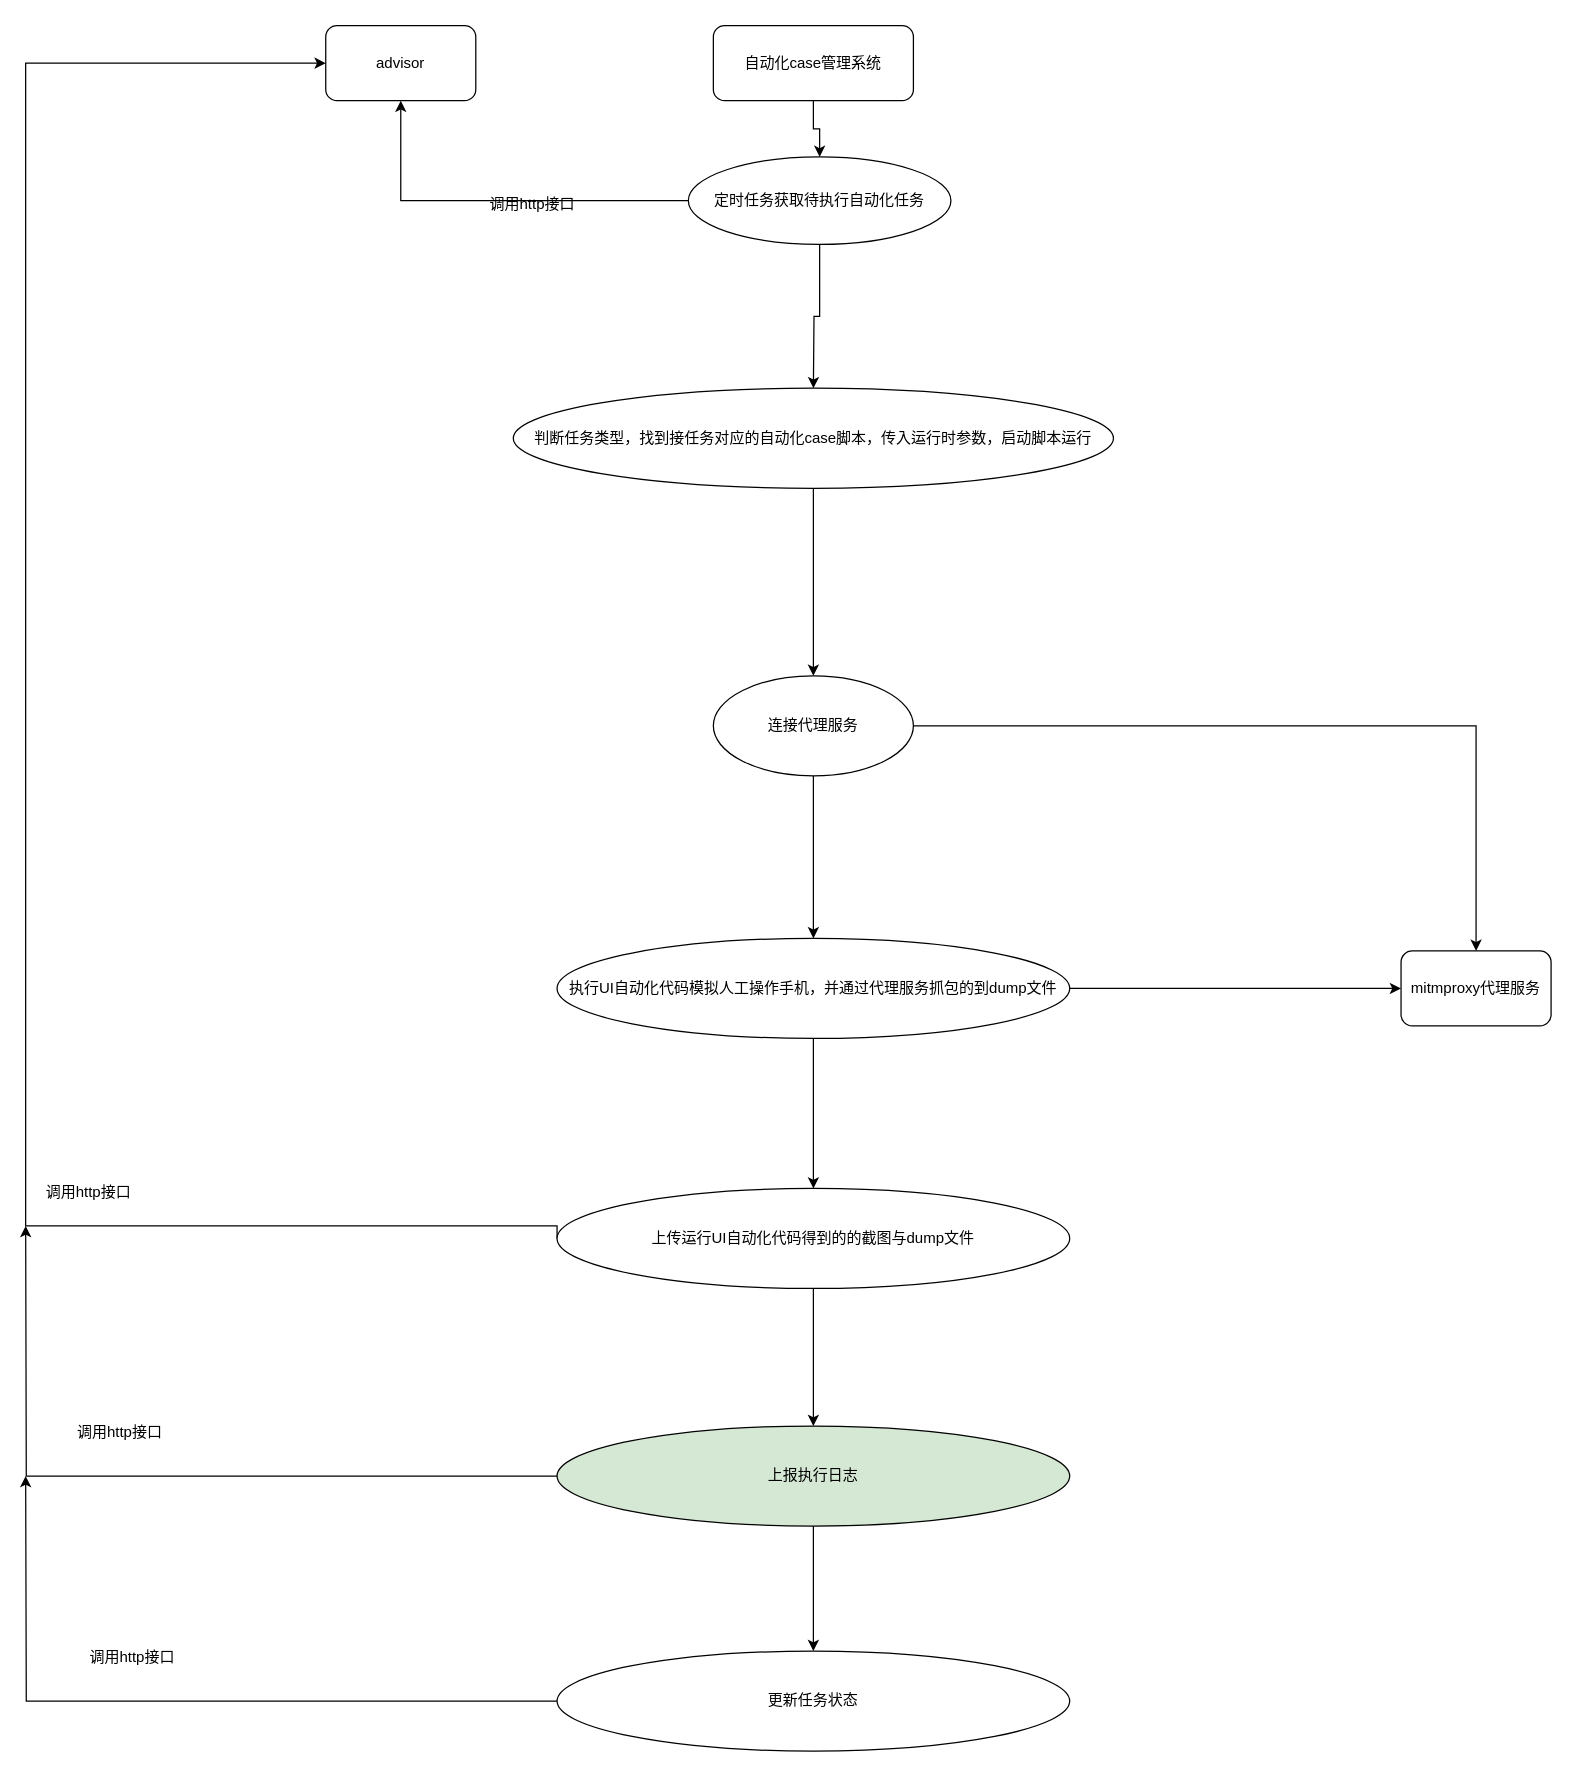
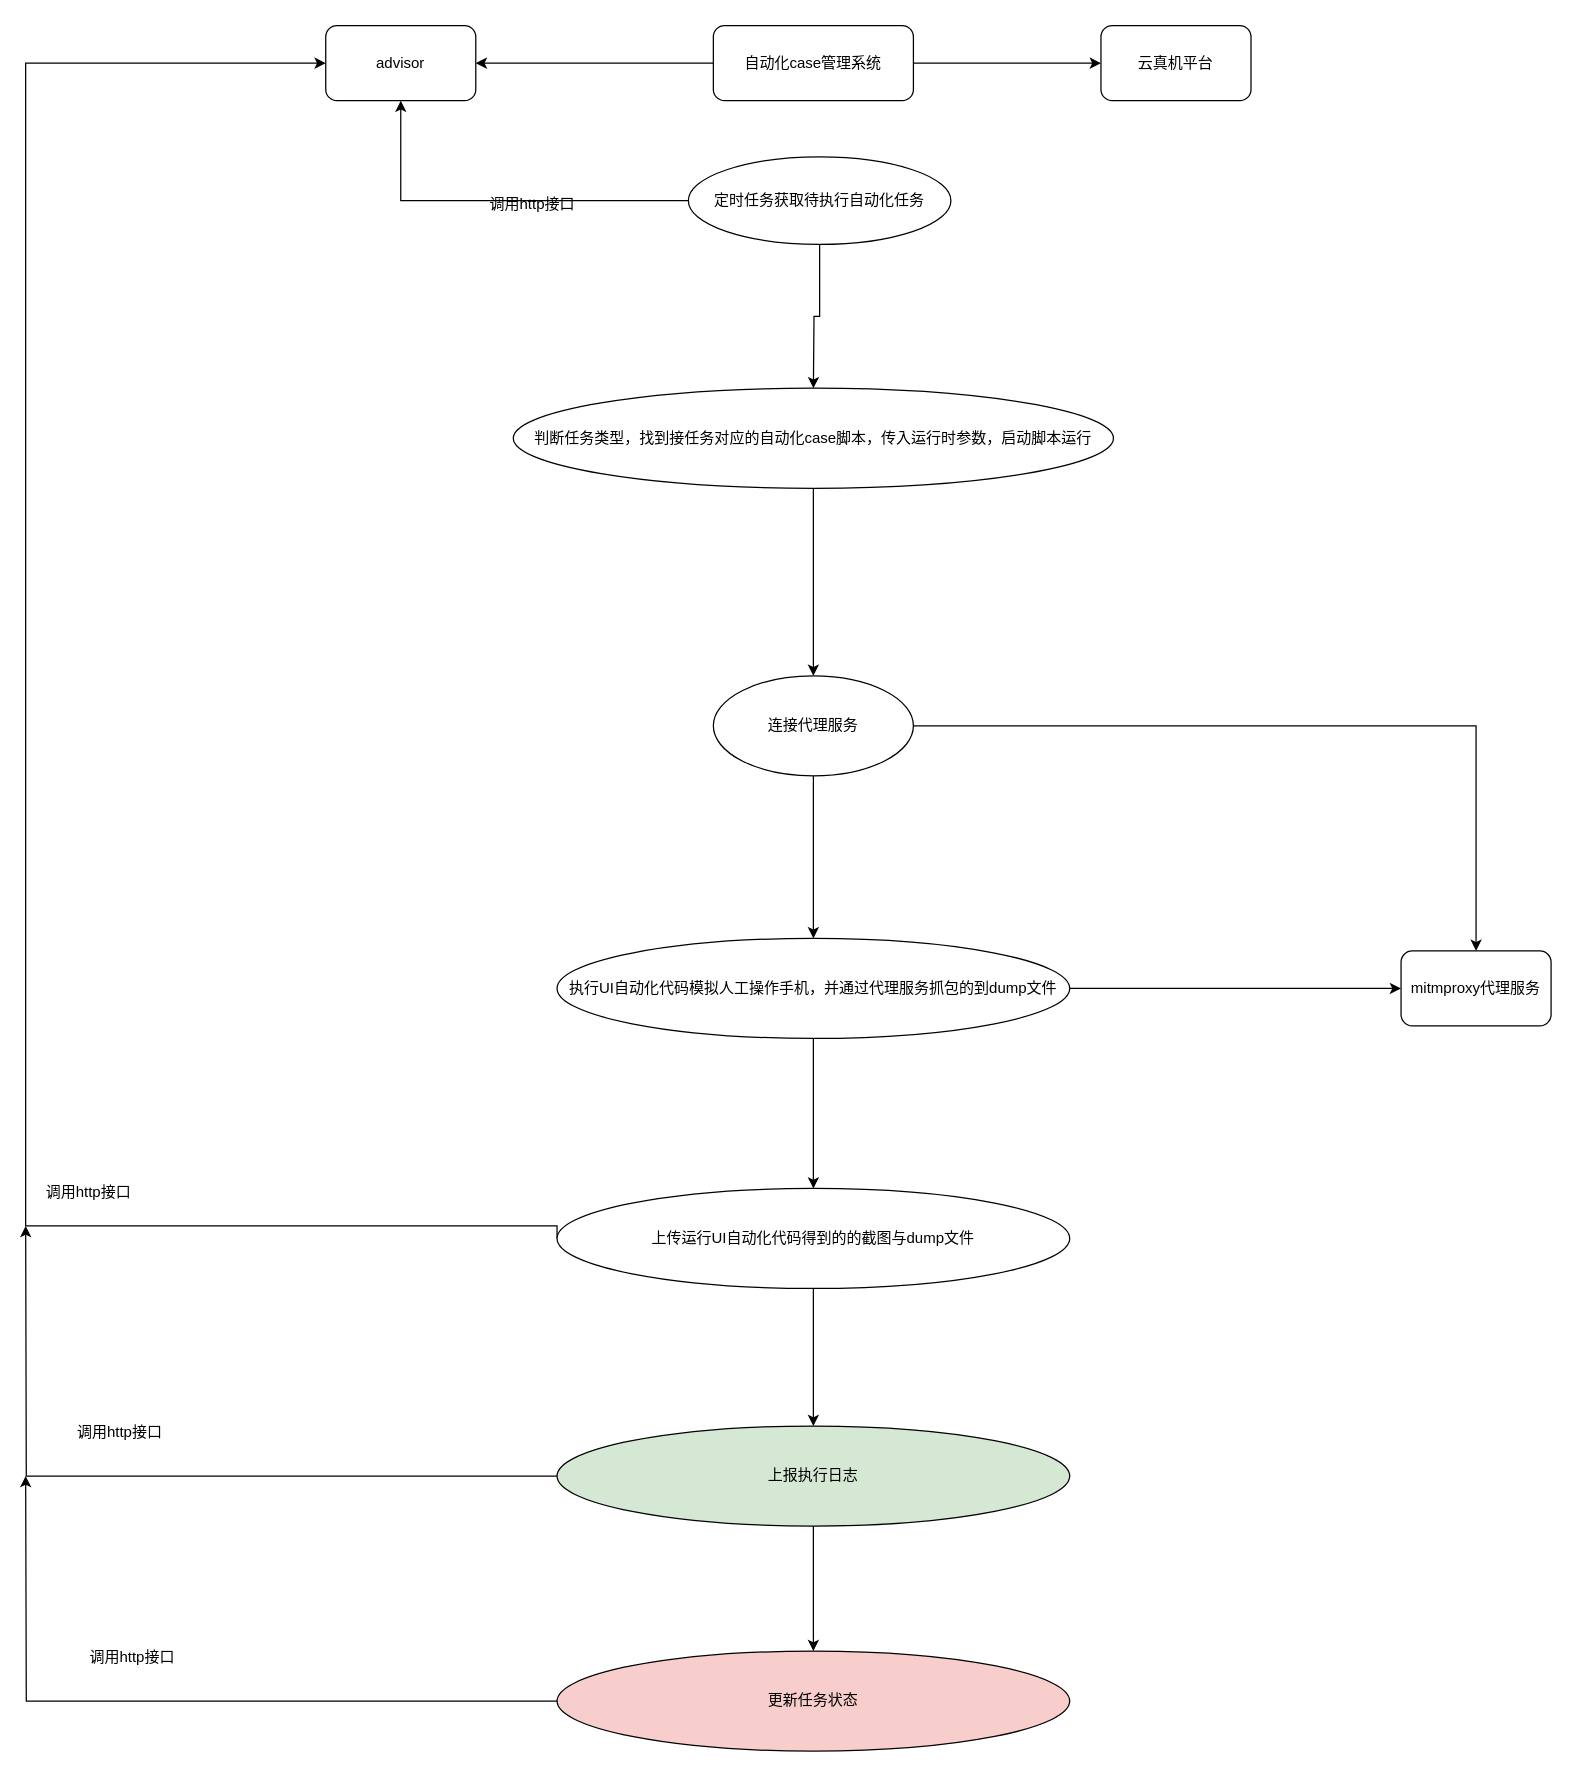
edge "自动化case管理系统" -> "云真机平台": added
node "云真机平台": added
edge "自动化case管理系统" -> "定时任务获取待执行自动化任务": now "自动化case管理系统" -> "advisor"
node "更新任务状态": fillcolor #ffffff -> #f8cecc
